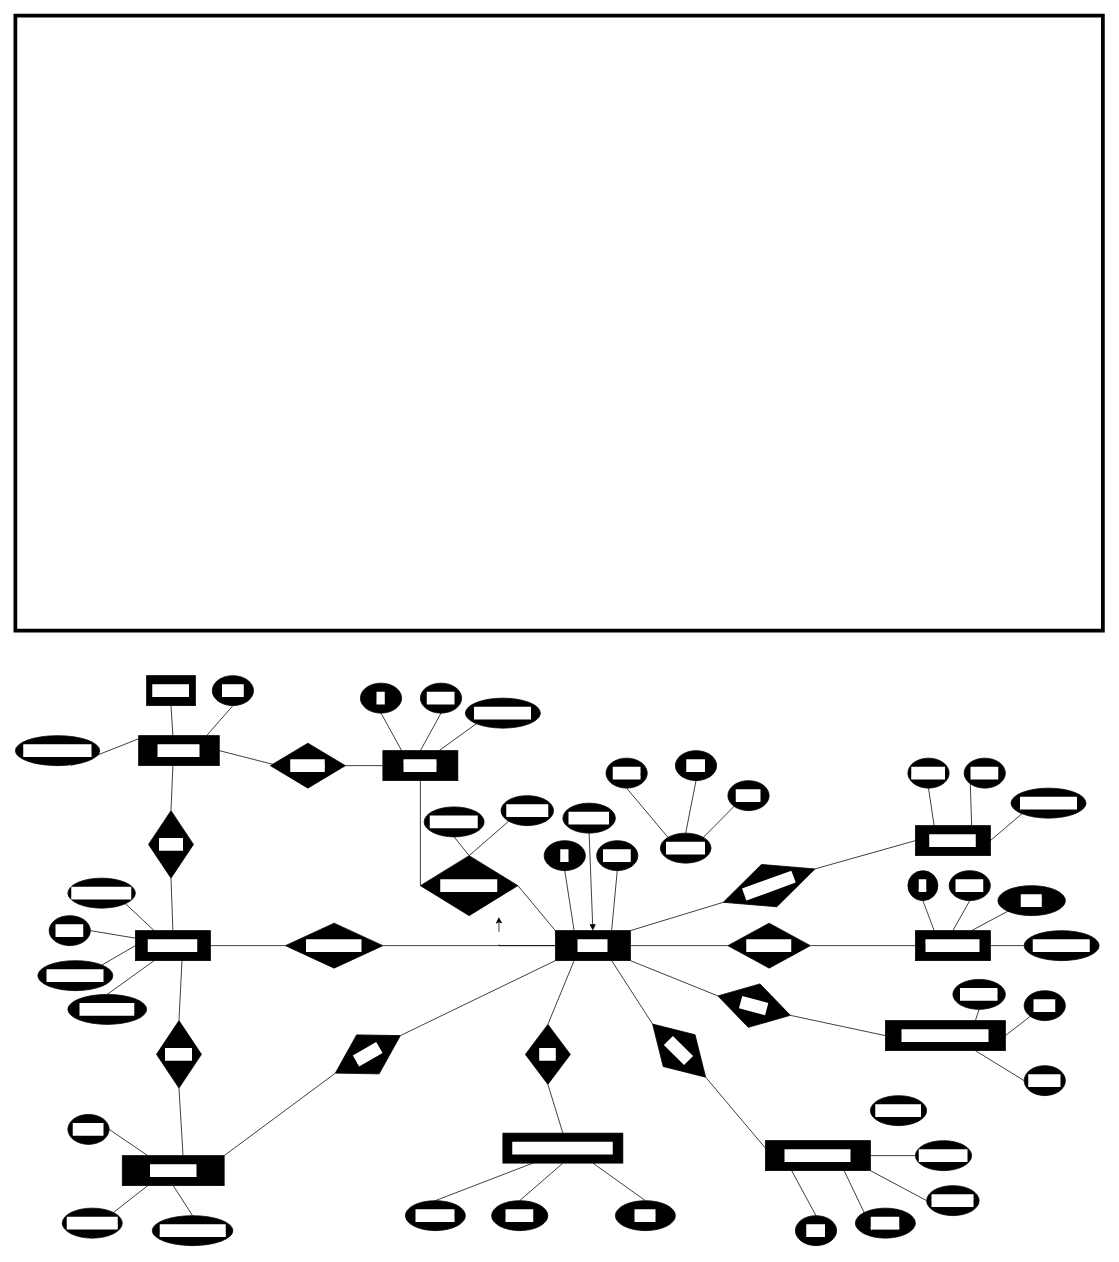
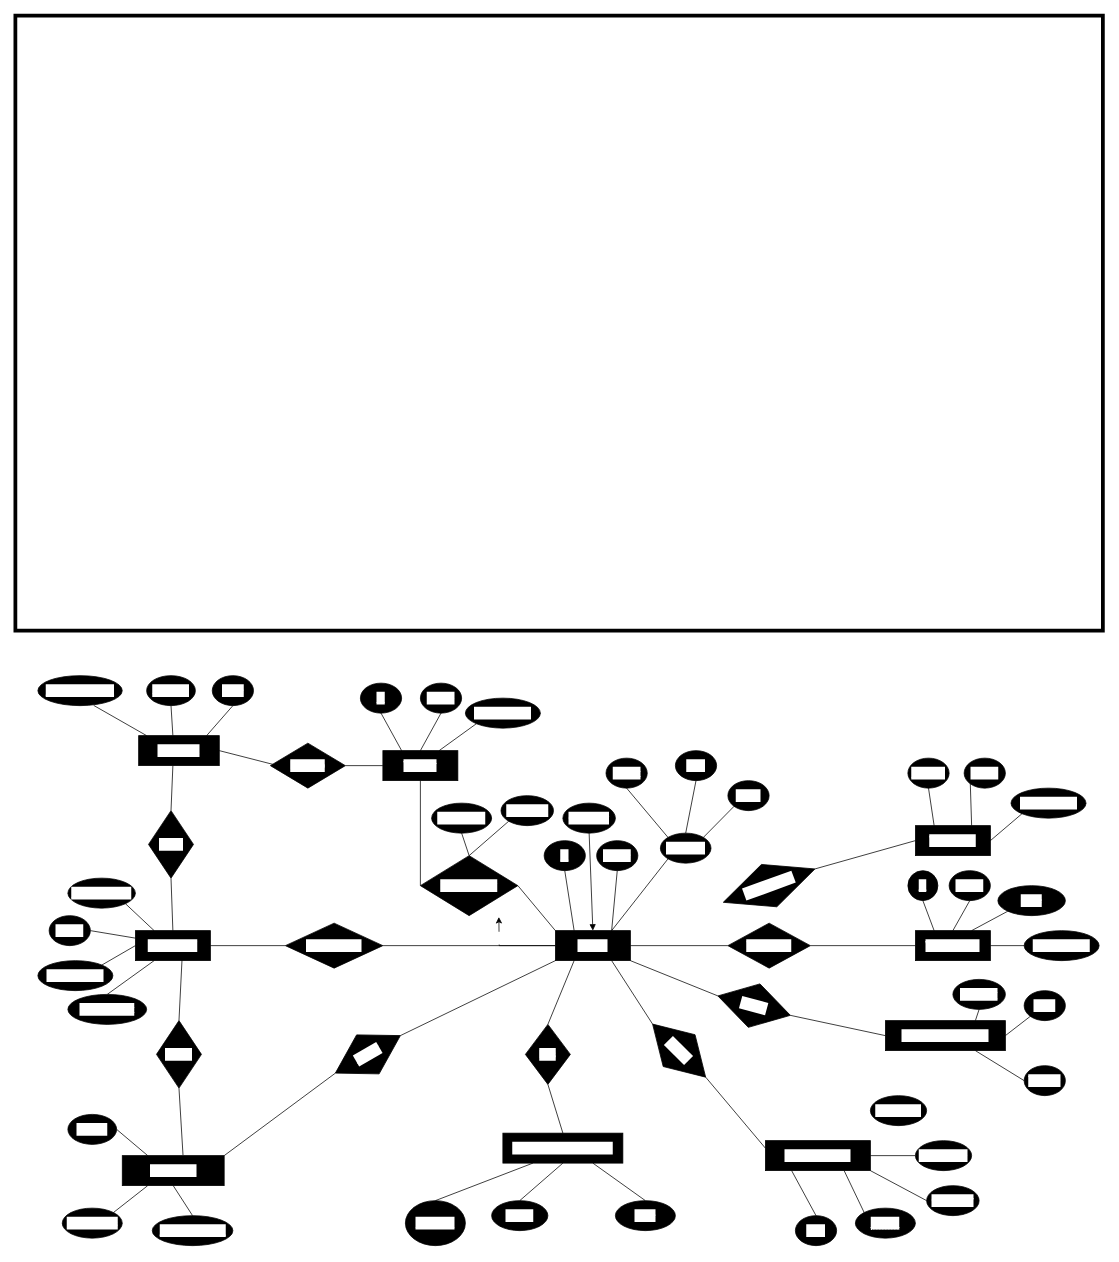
node "Amount": shape rectangle -> ellipse
node "Transaction_id": moved (58, 750) -> (80, 690)
node "IssueDate": moved (454, 822) -> (462, 818)
edge "Location" -- "MESS": added
edge "Supervises" -- "MESS": removed, label "1"
node "Rating": size 41x30 -> 49x30
node "Roll_no.": size 60x30 -> 60x45
